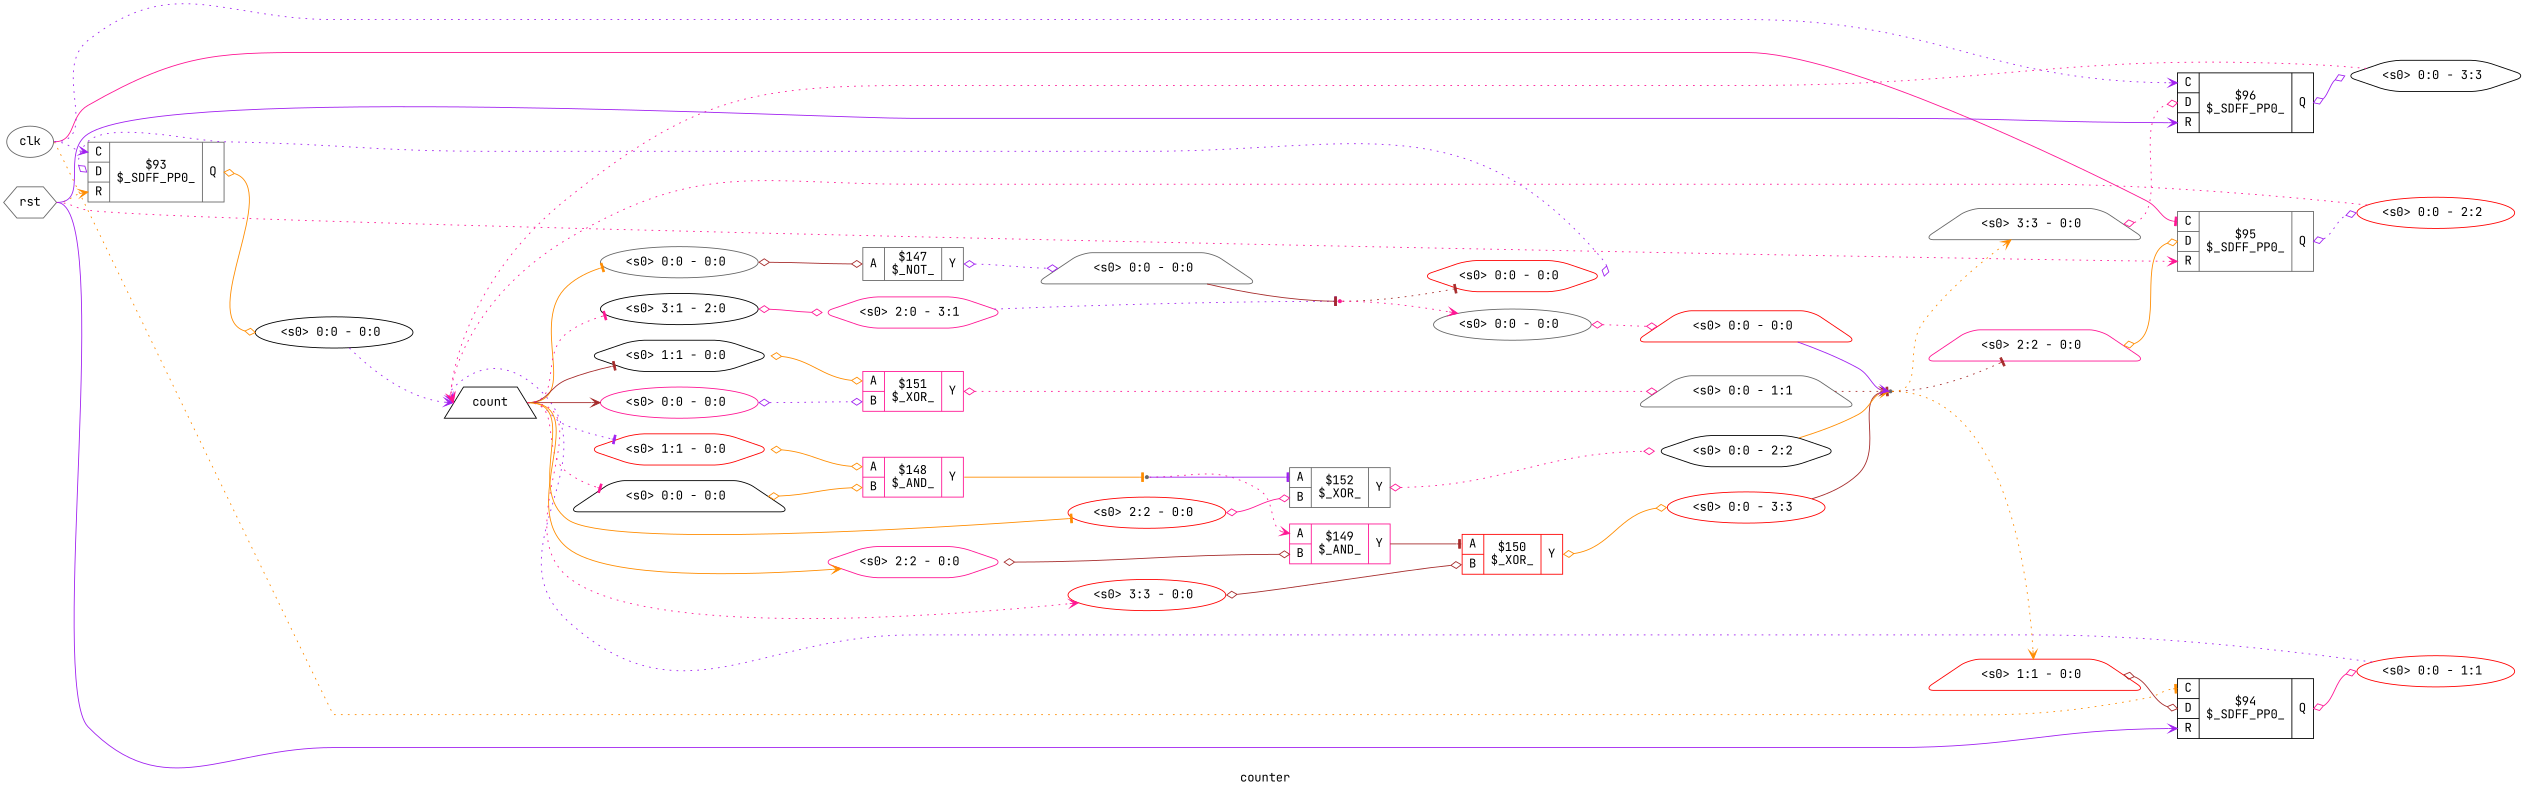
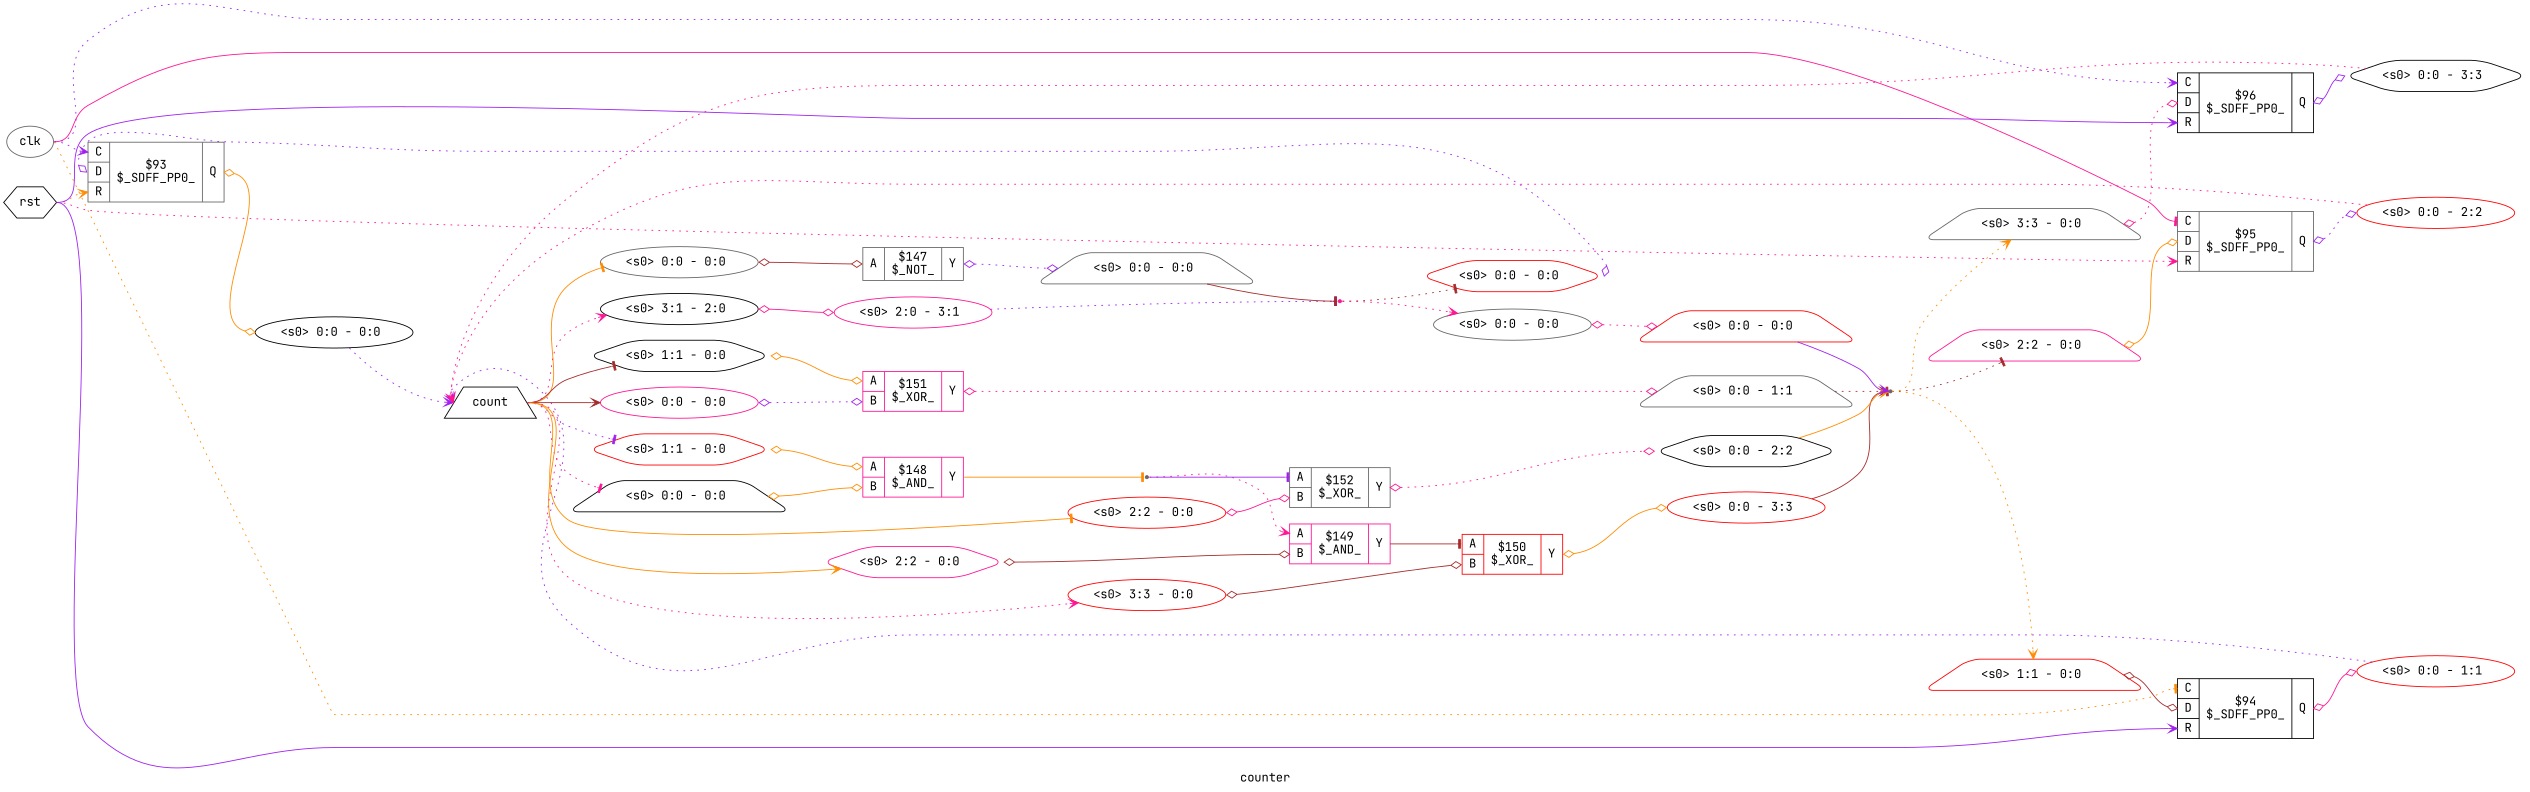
node "rst": color gray40 -> black
node "<s0> 2:0 - 3:1": shape hexagon -> ellipse
edge "count" -> "<s0> 3:1 - 2:0": arrowhead tee -> vee
